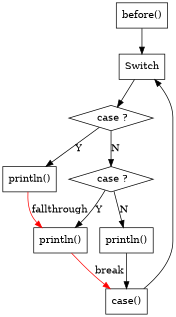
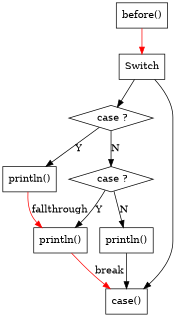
edge "before()" -> "Switch": color black -> red
edge "case()" -> "Switch": reversed
